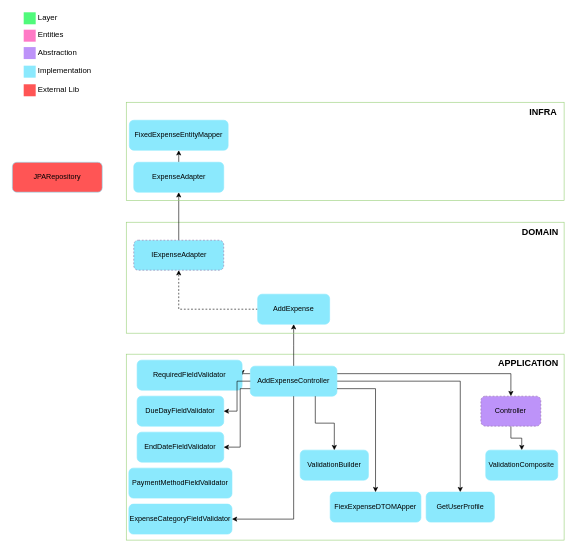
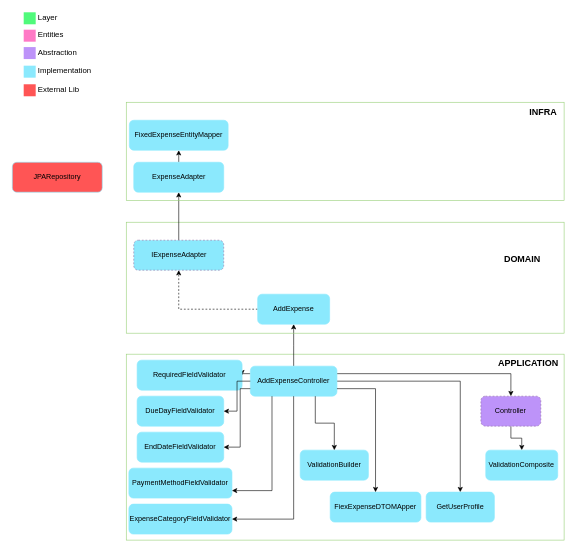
node "DOMAIN": moved (540, 231) -> (522, 258)
edge "AddExpenseController" -> "PaymentMethodFieldValidator": added
